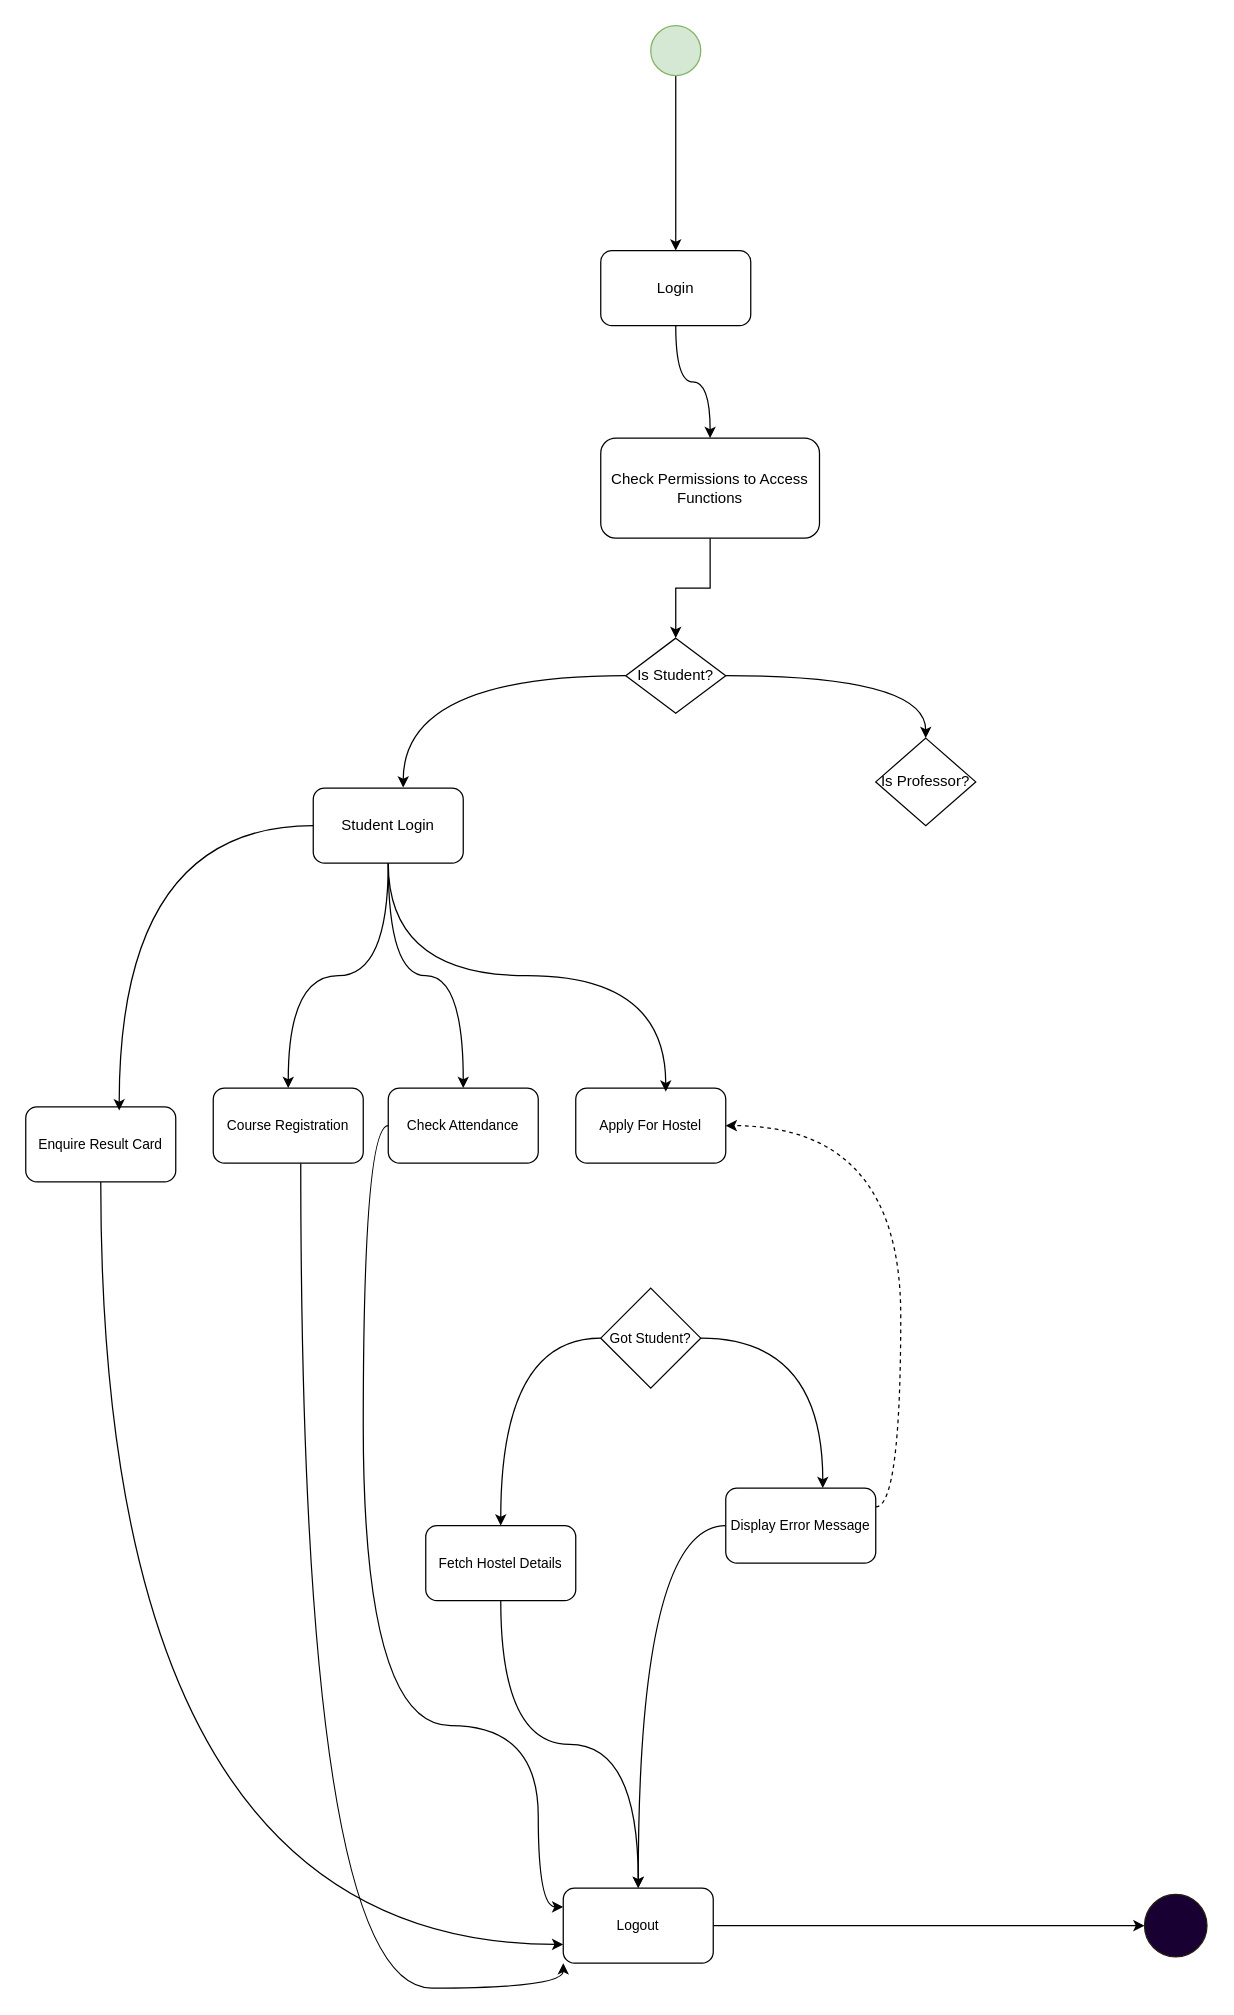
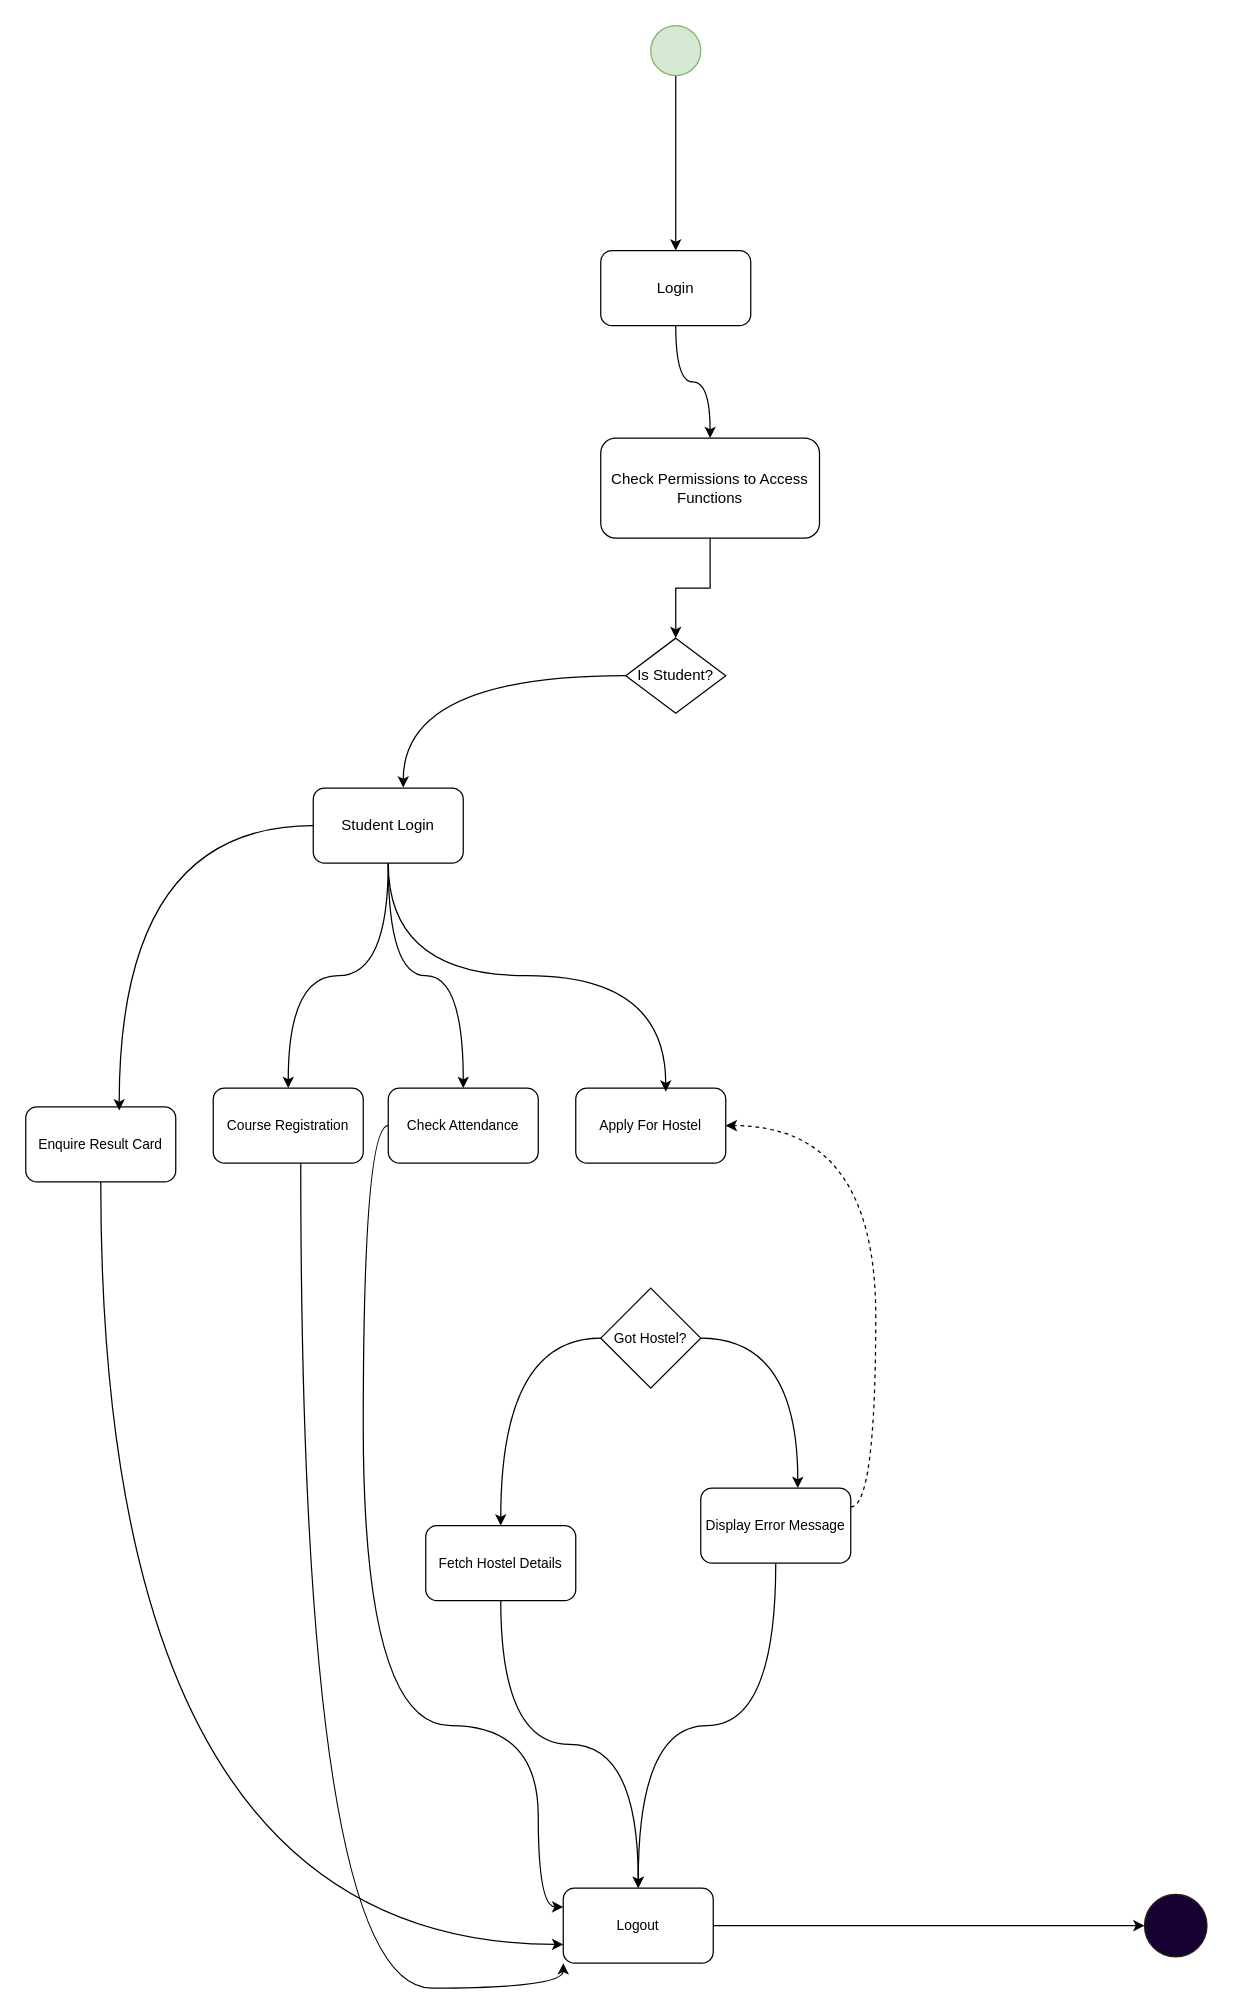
edge "Is Student?" -> "Is Professor?": removed
node "Is Professor?": removed
node "Got Student?": label "Got Student?" -> "Got Hostel?"
node "Display Error Message": moved (801, 1526) -> (776, 1526)
